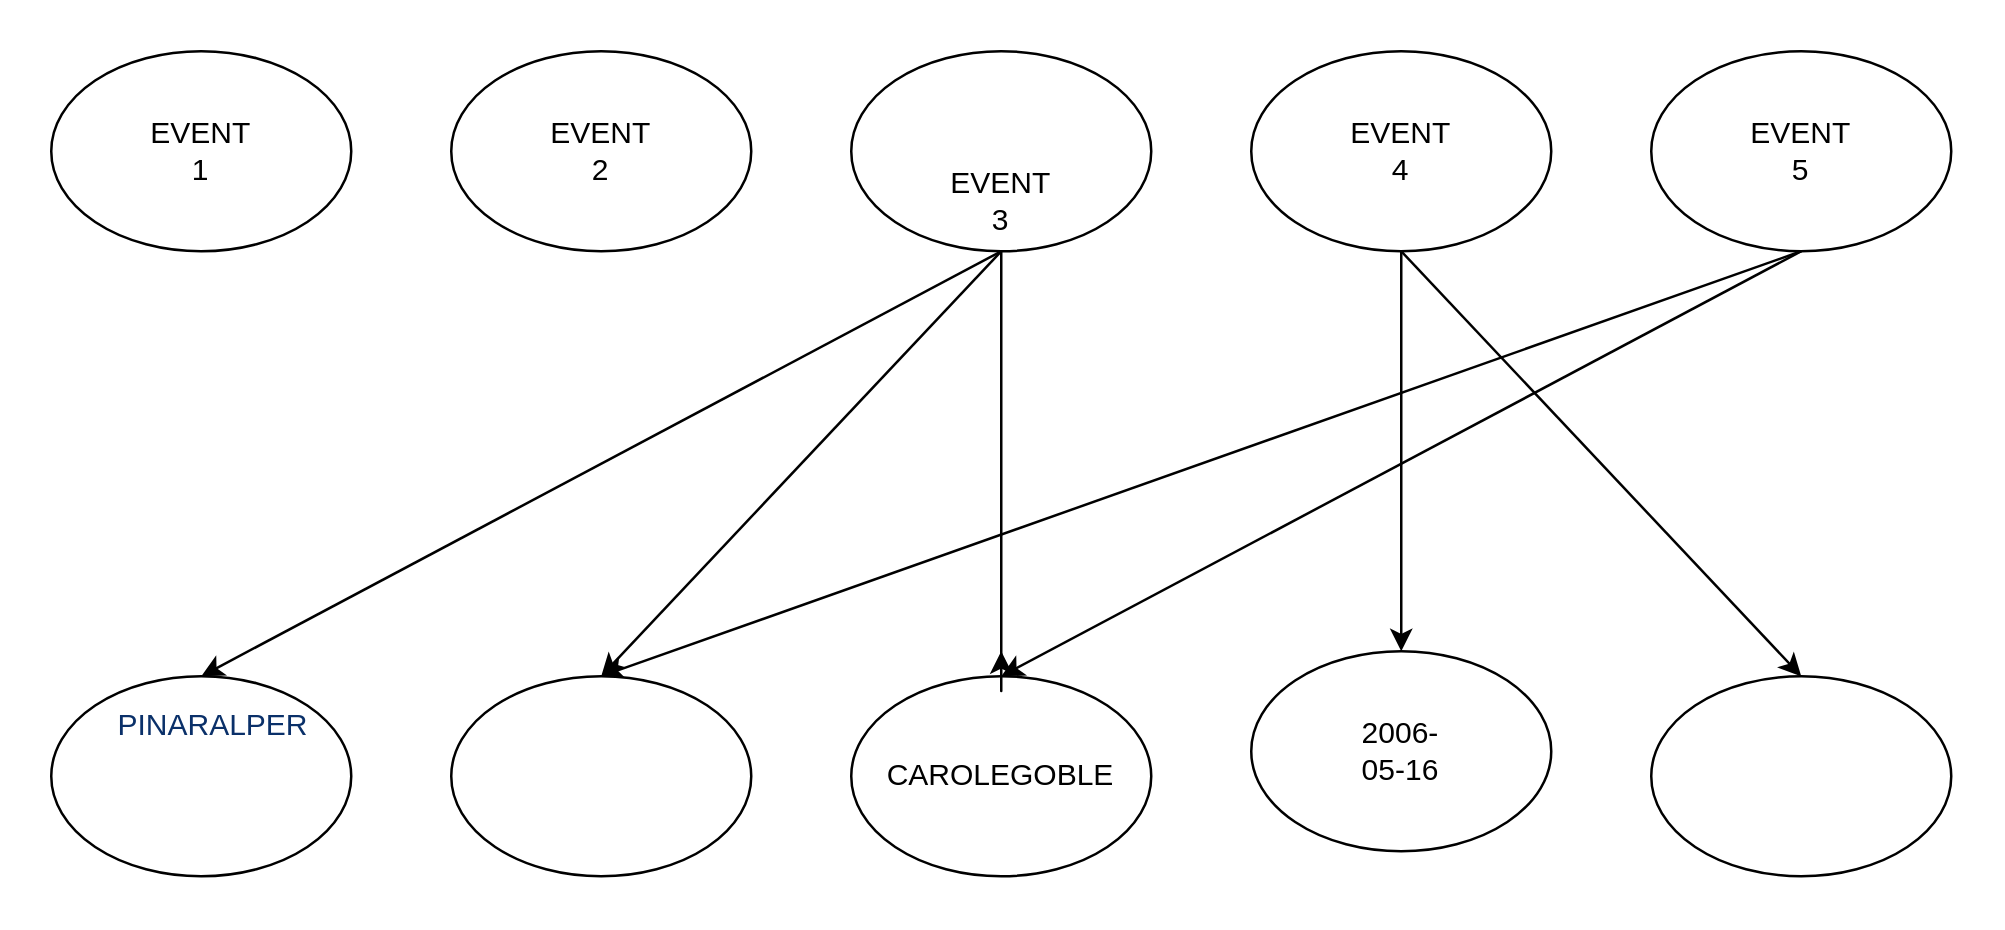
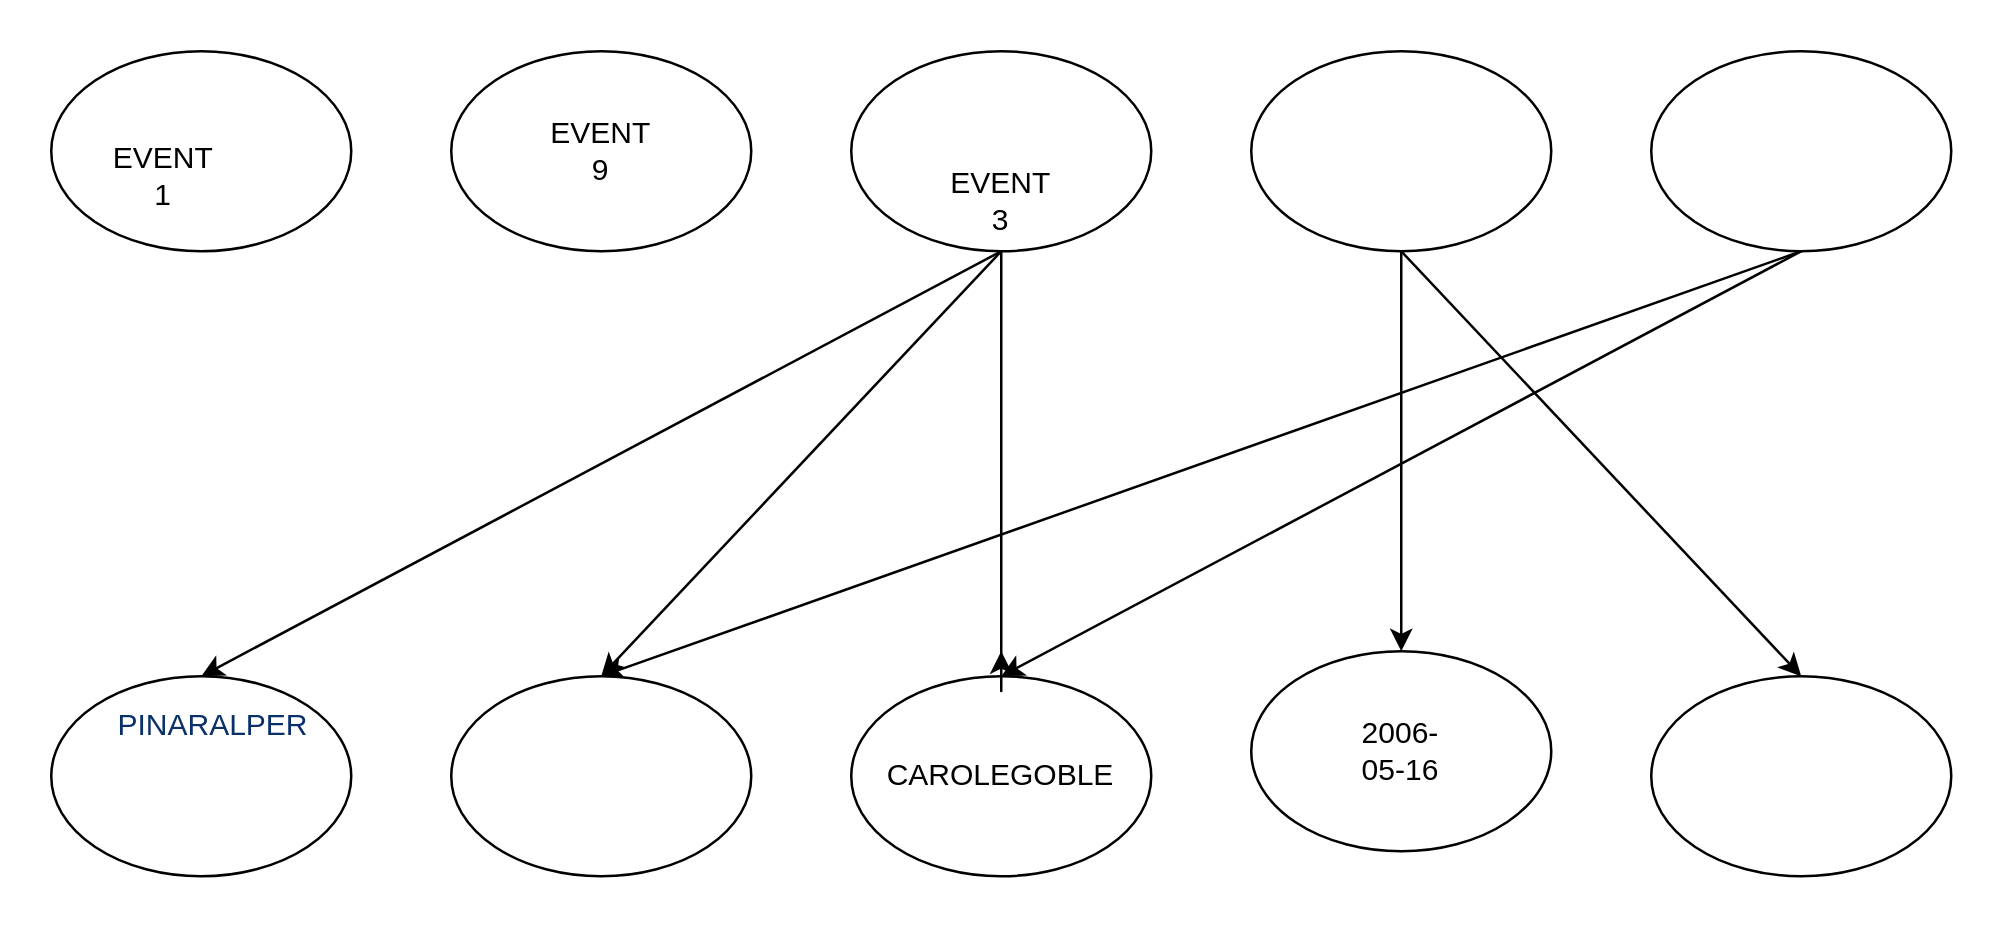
node "EVENT 1": moved (201, 151) -> (164, 176)
node "EVENT 2": label "EVENT 2" -> "EVENT 9"
node "EVENT 4": removed
node "EVENT 5": removed
